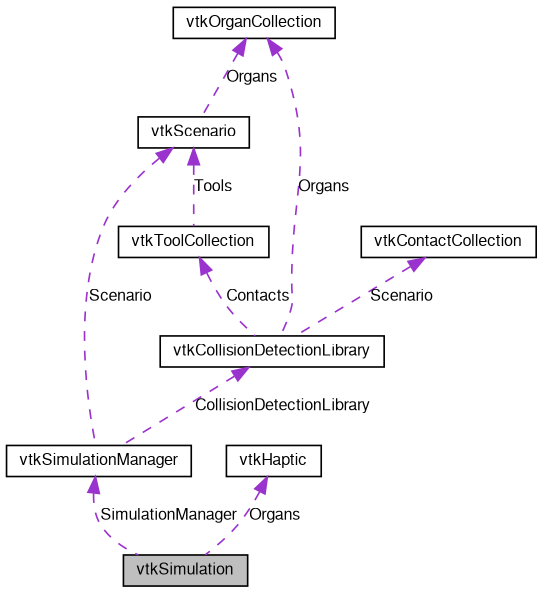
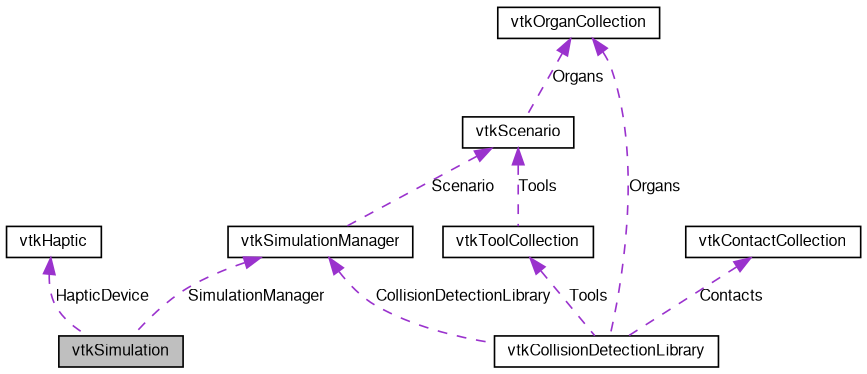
edge "vtkCollisionDetectionLibrary" -> "vtkToolCollection": label "Contacts" -> "Tools"
edge "vtkCollisionDetectionLibrary" -> "vtkContactCollection": label "Scenario" -> "Contacts"
edge "vtkSimulationManager" -> "vtkCollisionDetectionLibrary": reversed
edge "vtkSimulation" -> "vtkHaptic": label "Organs" -> "HapticDevice"
